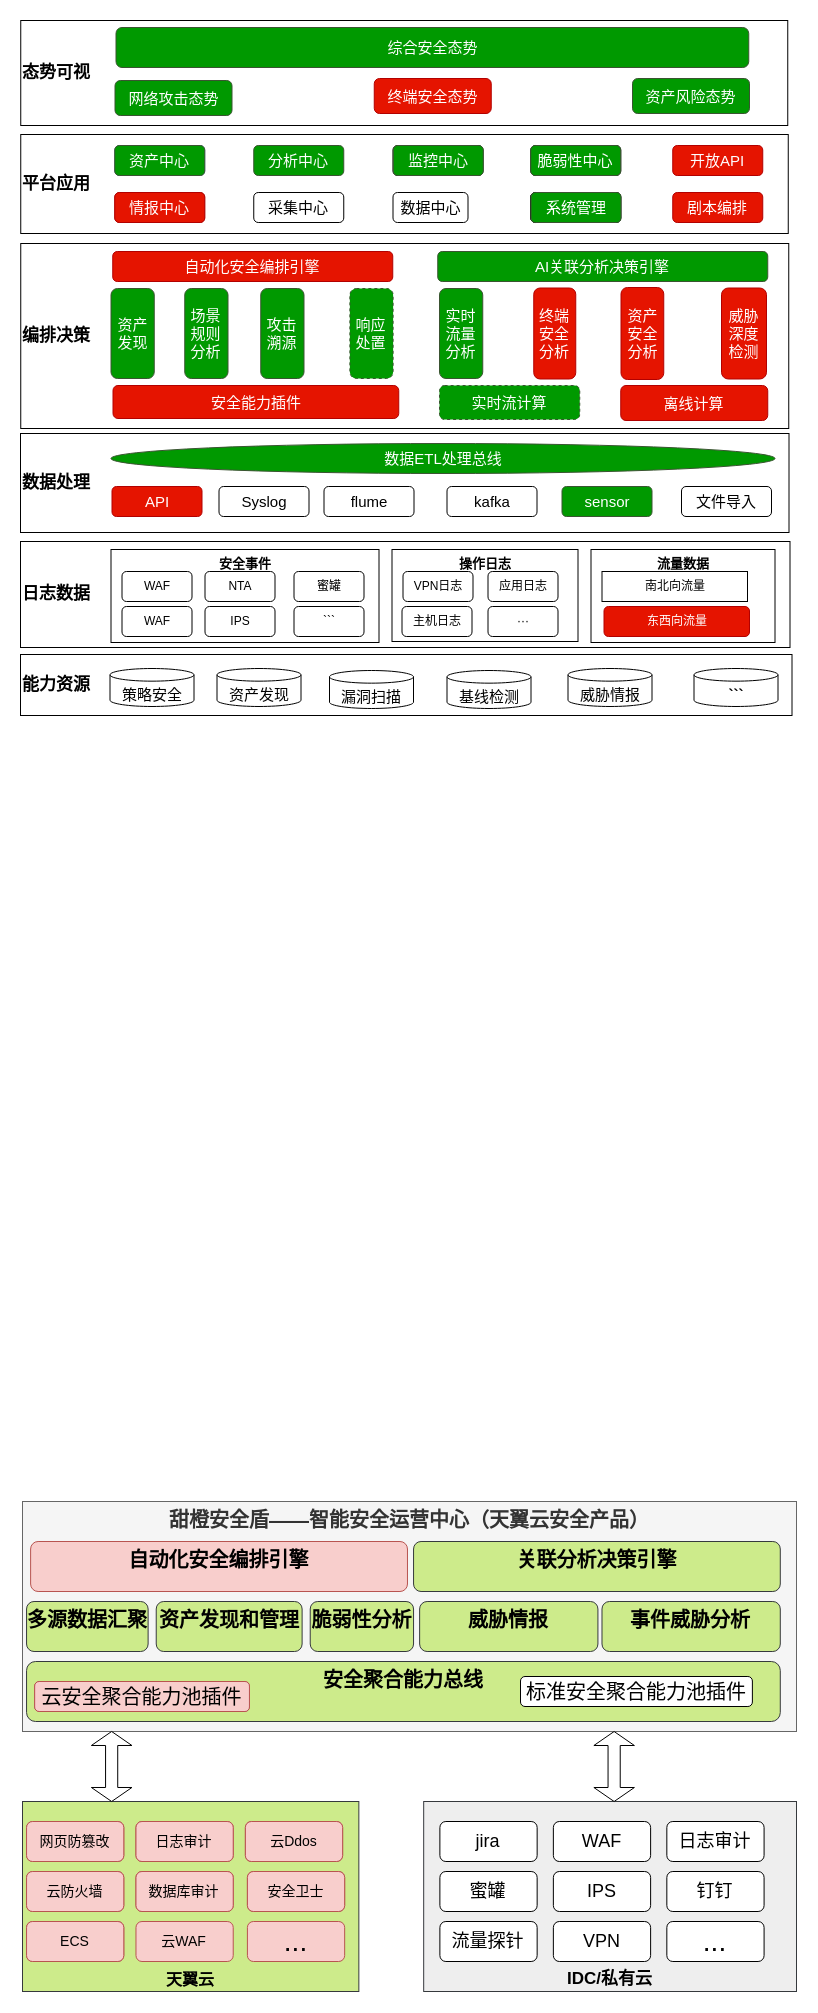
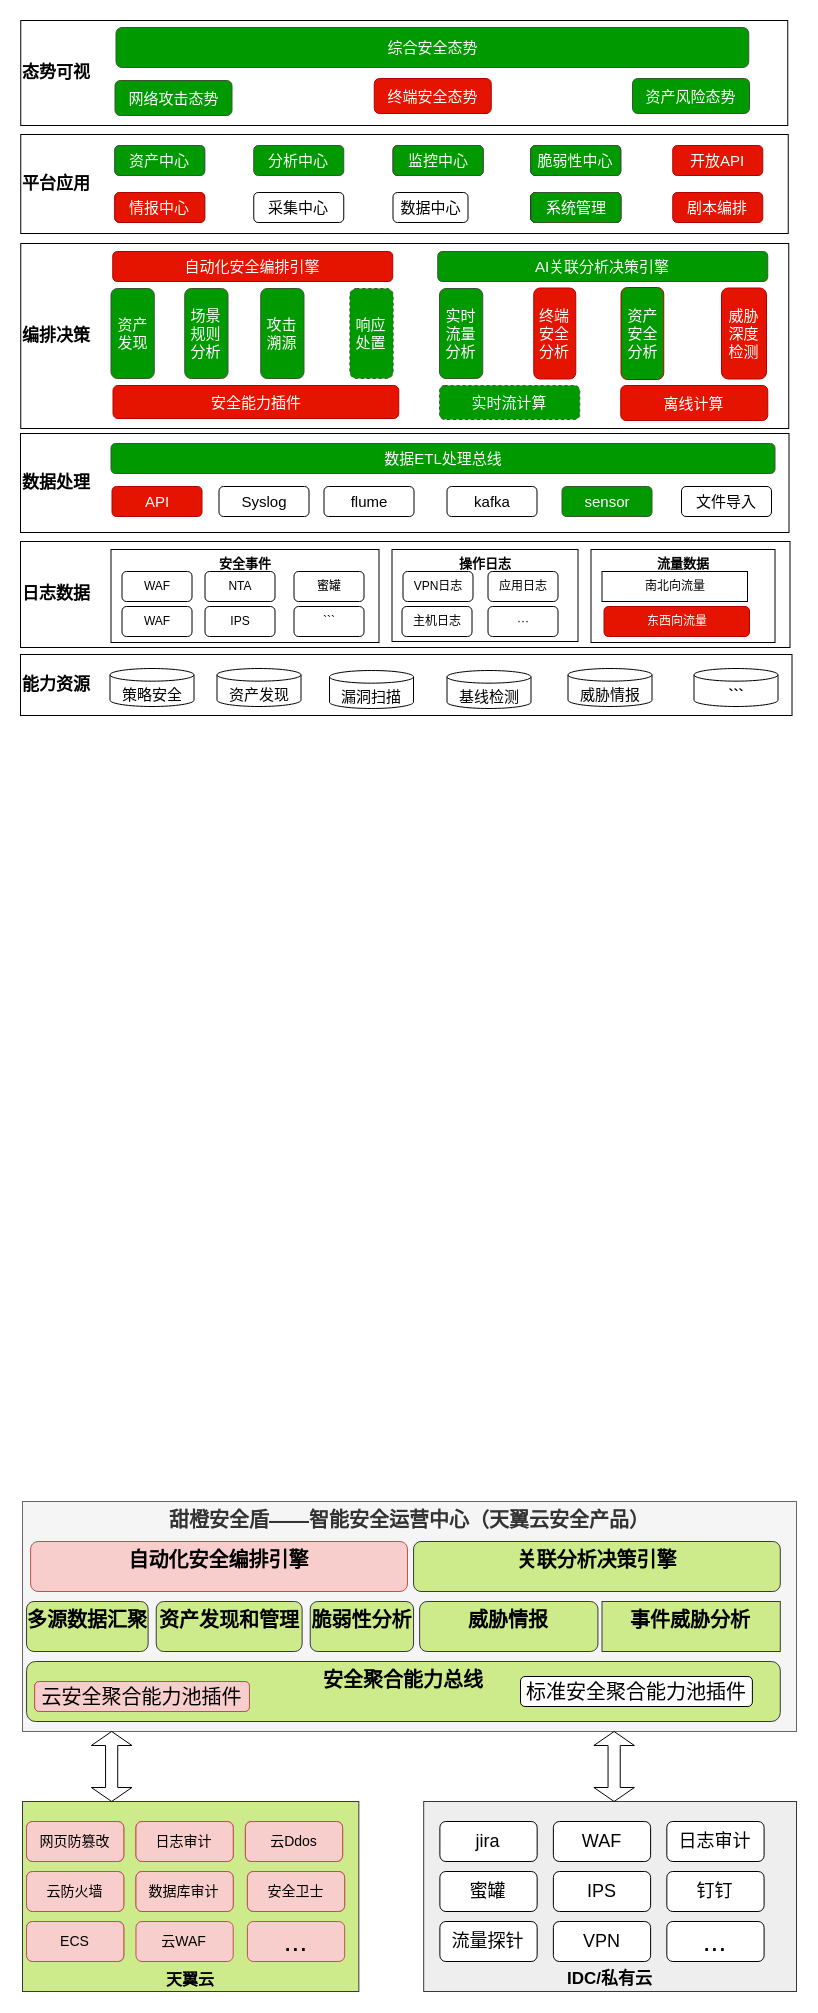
node "资产安全分析": fillcolor #e51400 -> #009900
node "数据ETL处理总线": shape ellipse -> rounded rectangle
node "事件威胁分析": shape rounded rectangle -> rectangle
